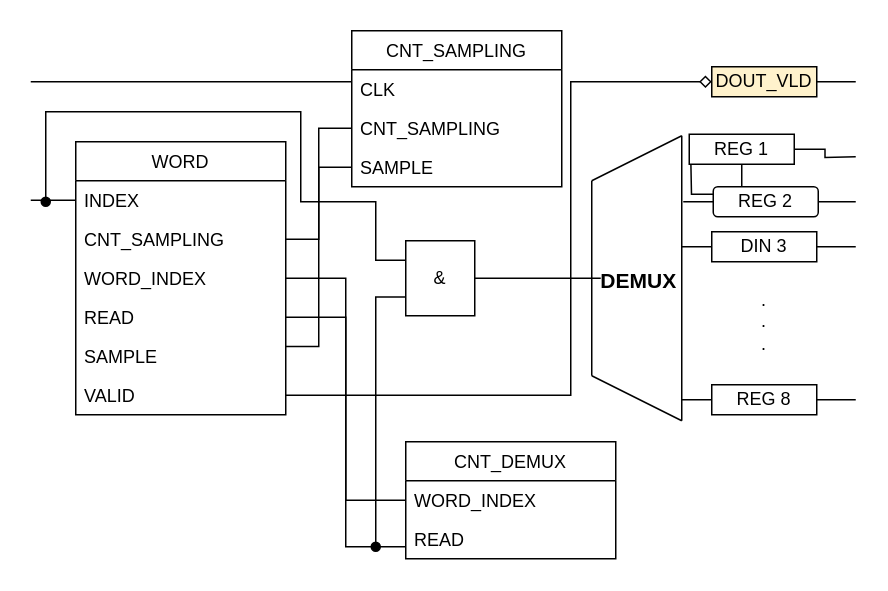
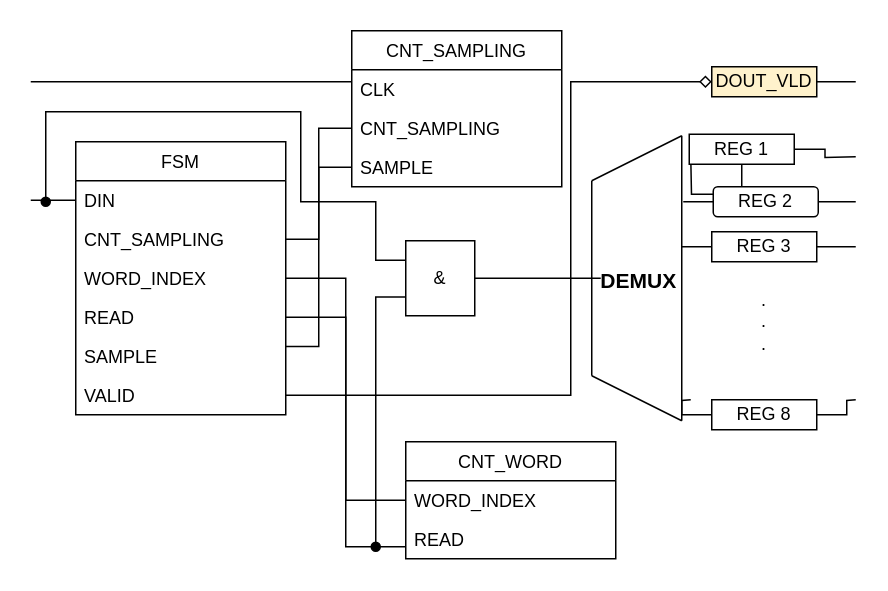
node "WORD": label "WORD" -> "FSM"
node "INDEX": label "INDEX" -> "DIN"
node "DIN 3": label "DIN 3" -> "REG 3"
node "REG 8": moved (764, 400) -> (764, 415)
node "CNT_DEMUX": label "CNT_DEMUX" -> "CNT_WORD"
